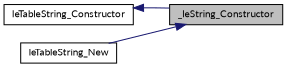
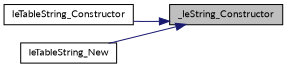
edge "_leString_Constructor" -> "leTableString_Constructor": reversed
